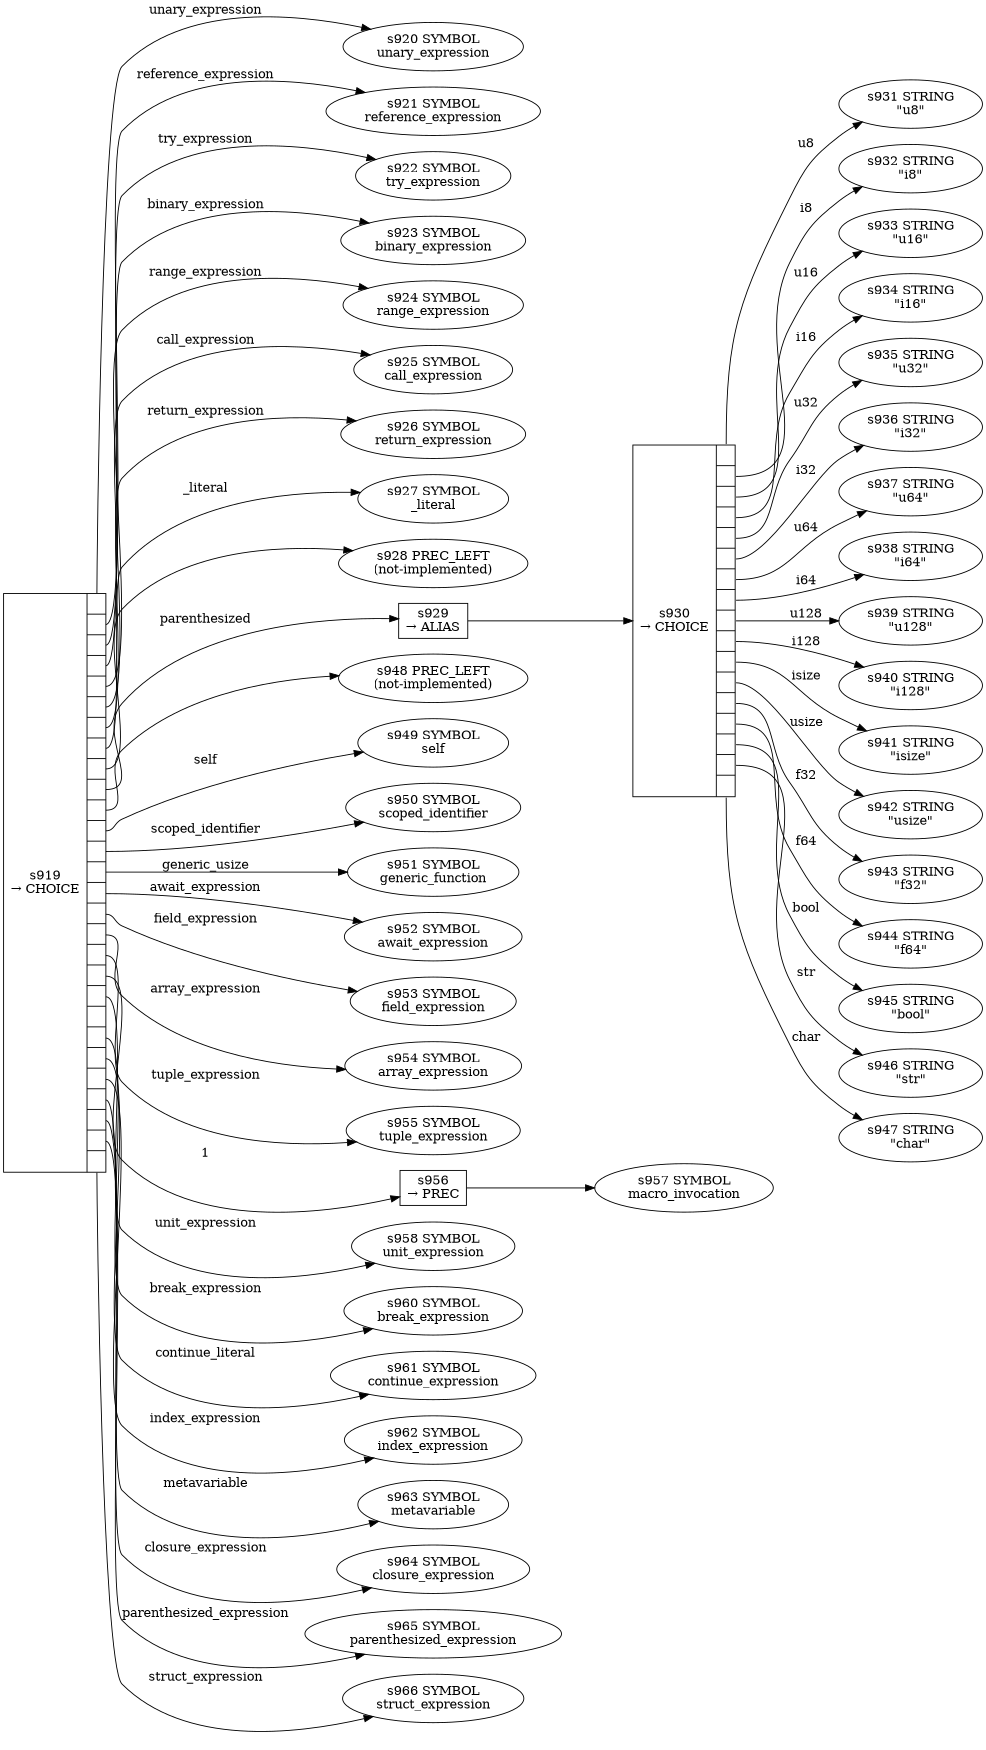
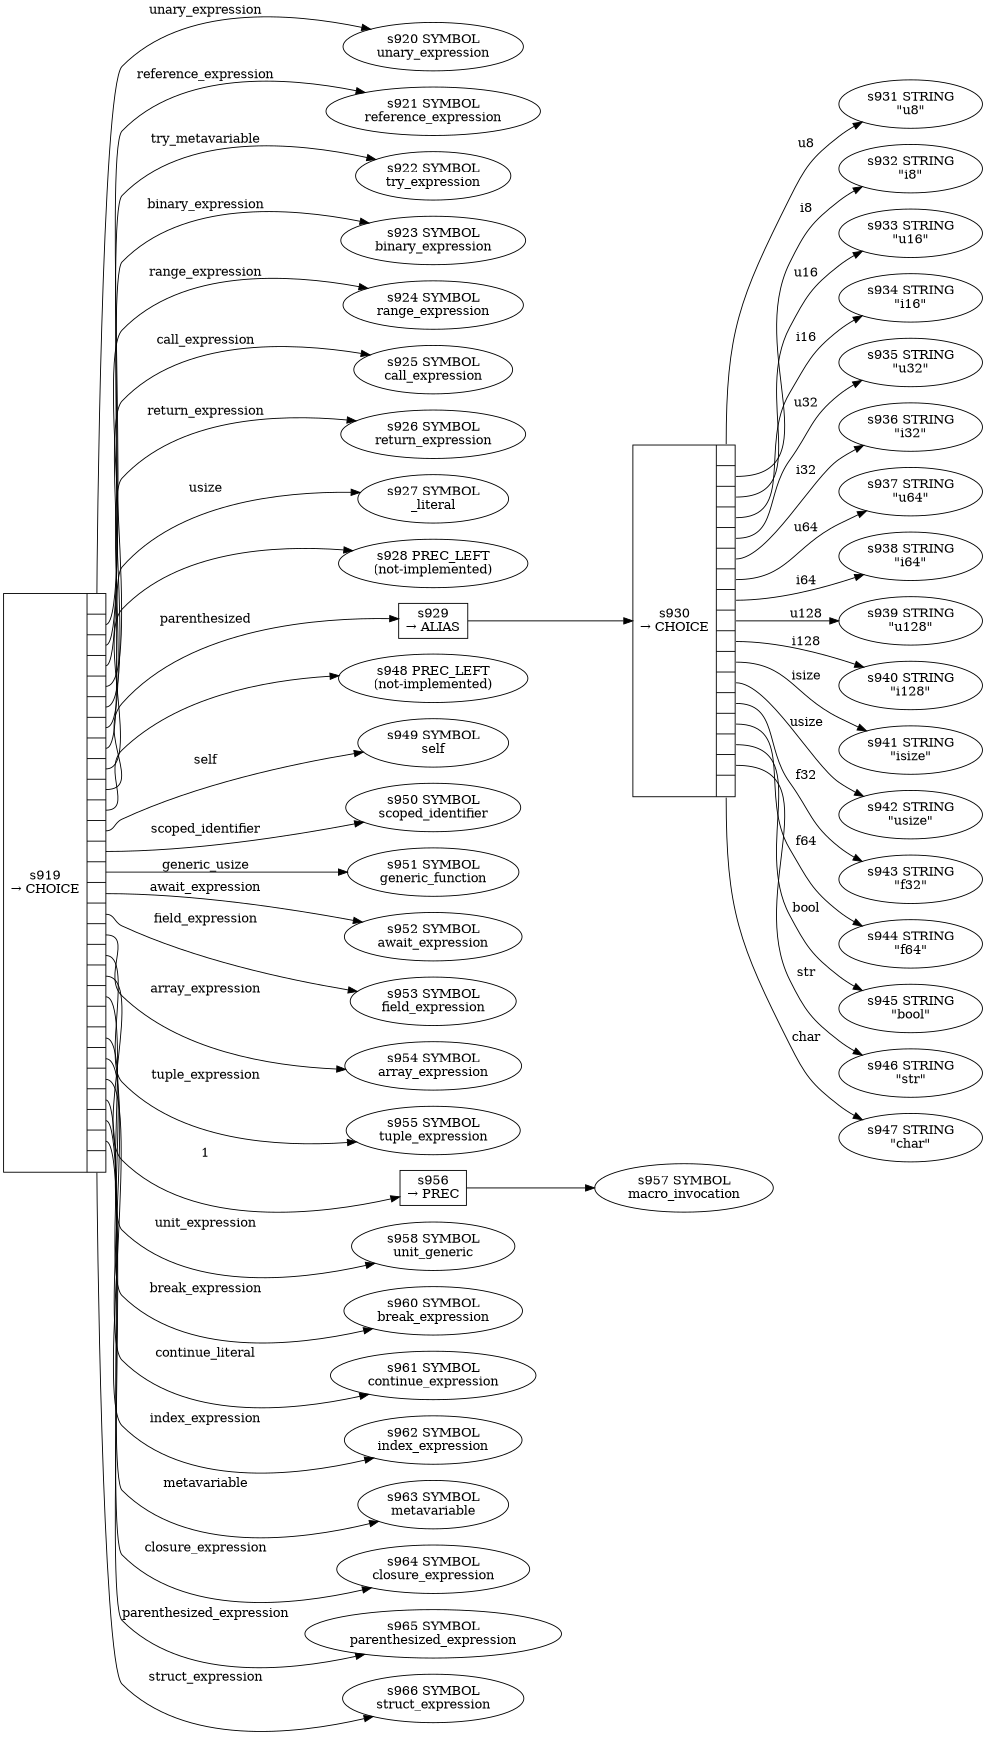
edge "s919" -> "s922 SYMBOL try_expression": label "try_expression" -> "try_metavariable"
edge "s919" -> "s927 SYMBOL _literal": label "_literal" -> "usize"
node "s958 SYMBOL unit_expression": label "s958 SYMBOL unit_expression" -> "s958 SYMBOL unit_generic"
